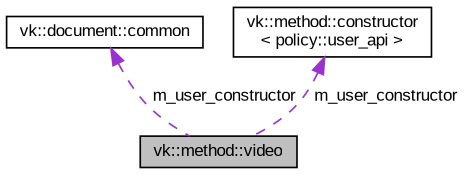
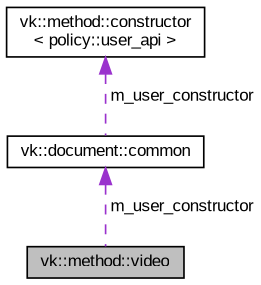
edge "vk::method::video" -> "vk::method::constructor < policy::user_api >": now "vk::document::common" -> "vk::method::constructor < policy::user_api >"
